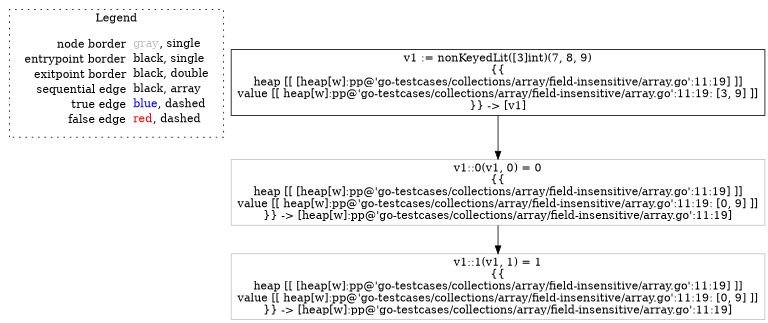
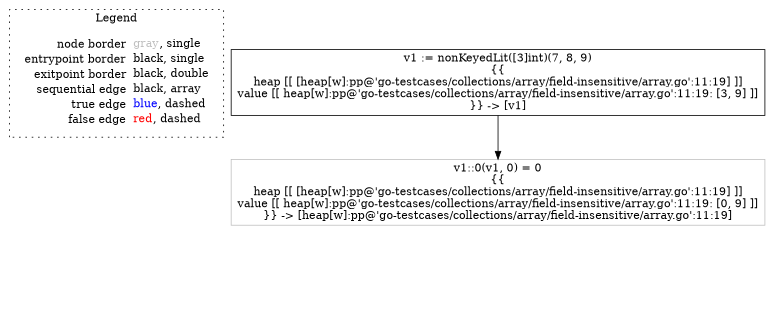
node "v1::1(v1, 1) = 1": removed
